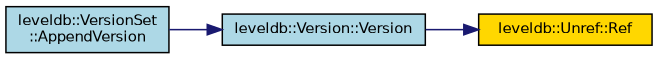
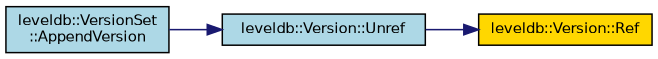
node "leveldb::Version::Version": label "leveldb::Version::Version" -> "leveldb::Version::Unref"
node "leveldb::Unref::Ref": label "leveldb::Unref::Ref" -> "leveldb::Version::Ref"
